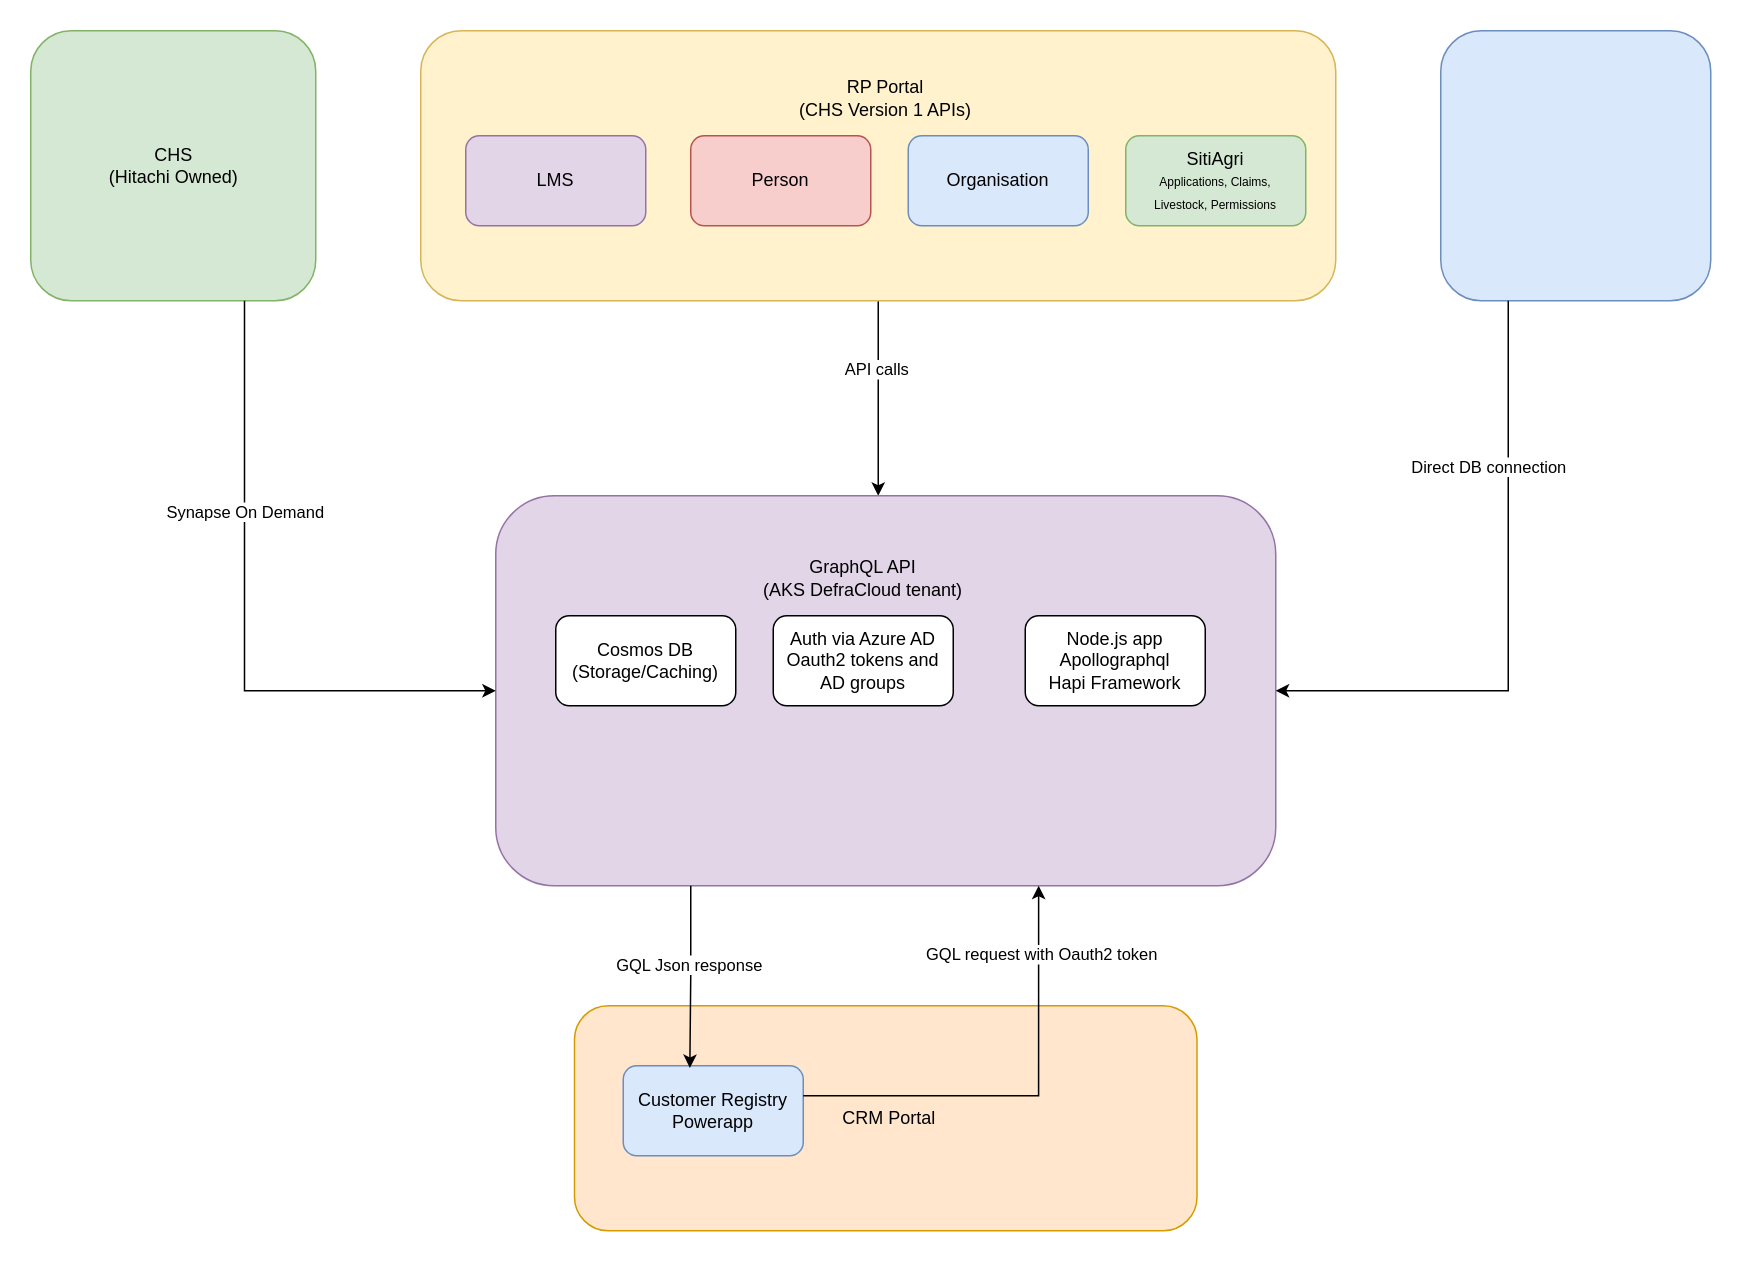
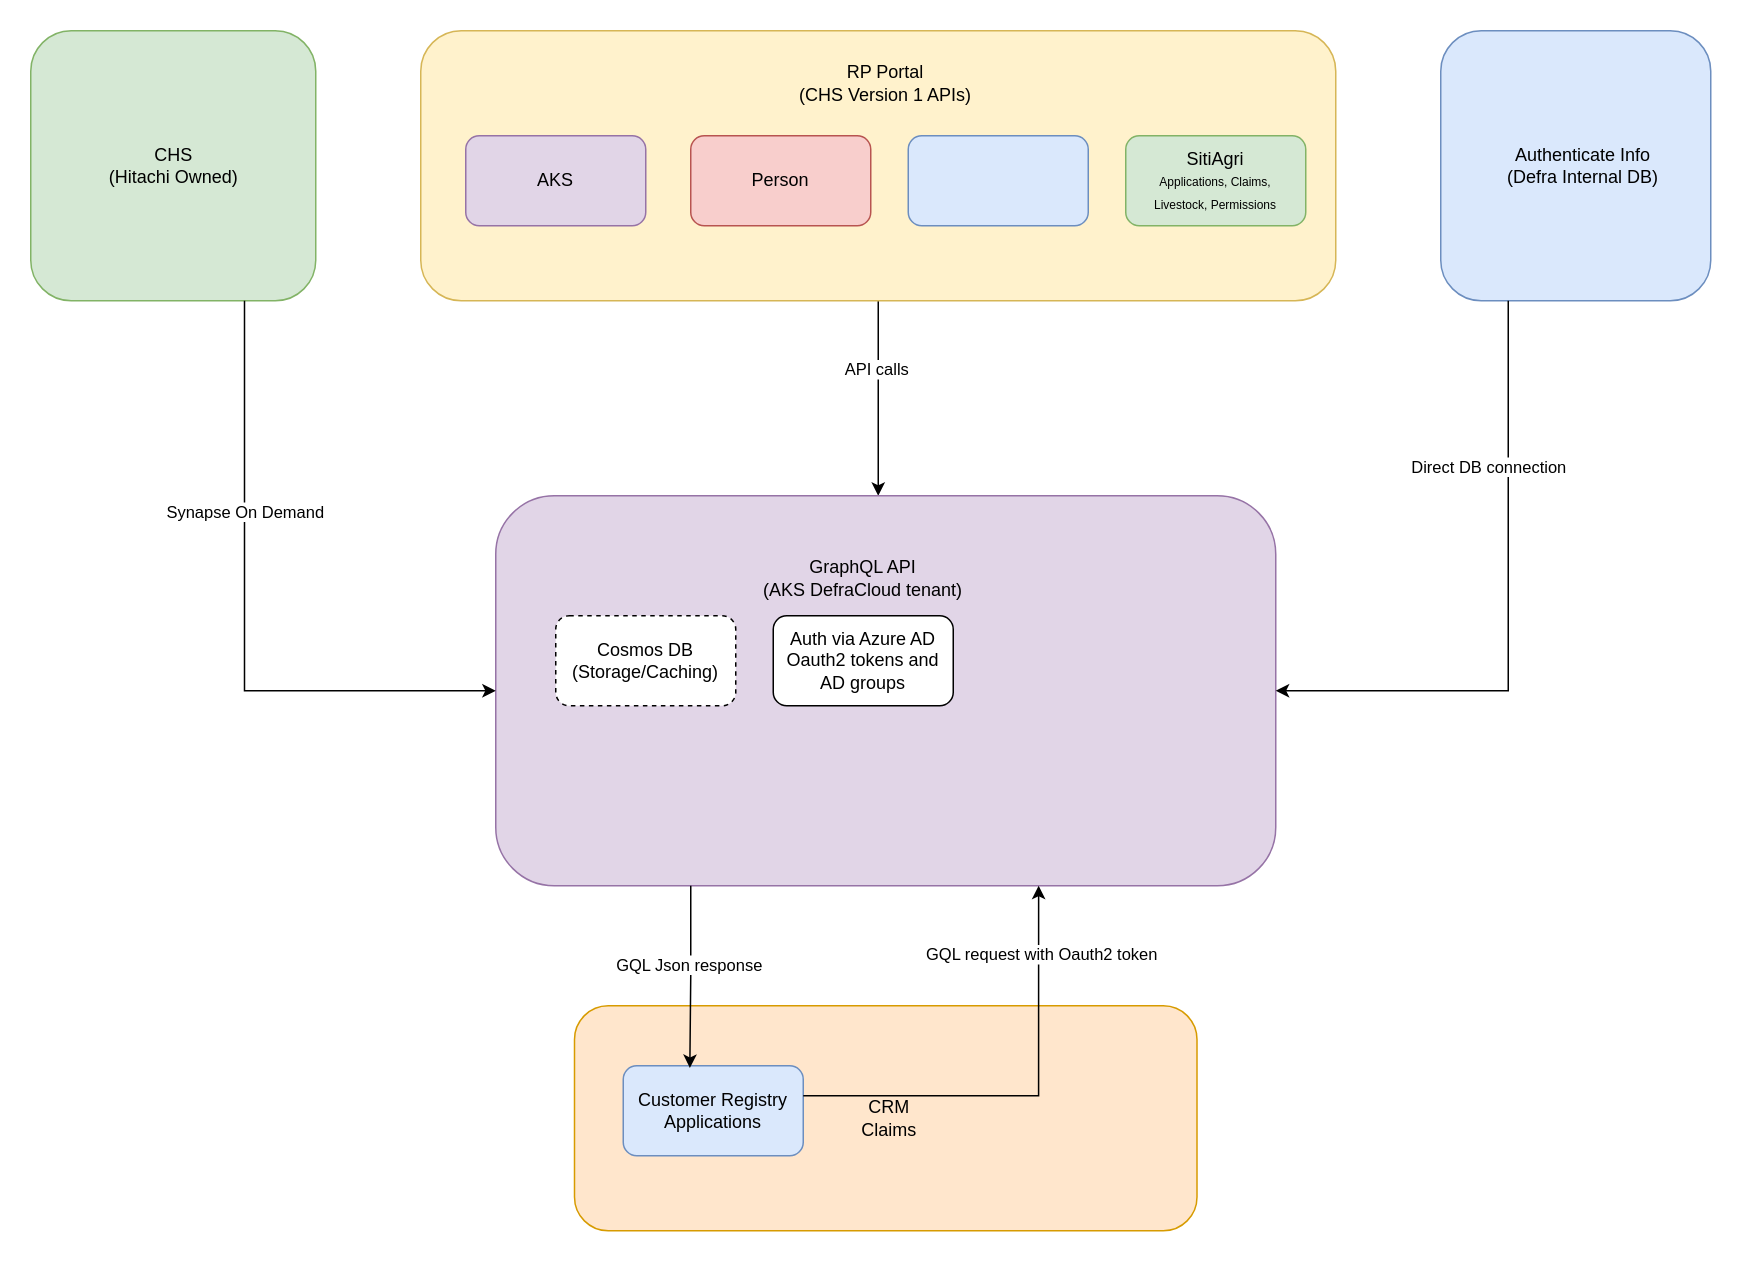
node "RP Portal (CHS Version 1 APIs)": moved (886, 98) -> (886, 83)
node "Authenticate Info (Defra Internal DB)": added
node "LMS": label "LMS" -> "AKS"
node "Organisation": removed
node "Cosmos DB (Storage/Caching)": style solid -> dashed
node "Node.js app Apollographql Hapi Framework": removed
node "Customer Registry Powerapp": label "Customer Registry Powerapp" -> "Customer Registry Applications"
node "CRM Portal": label "CRM Portal" -> "CRM Claims"
